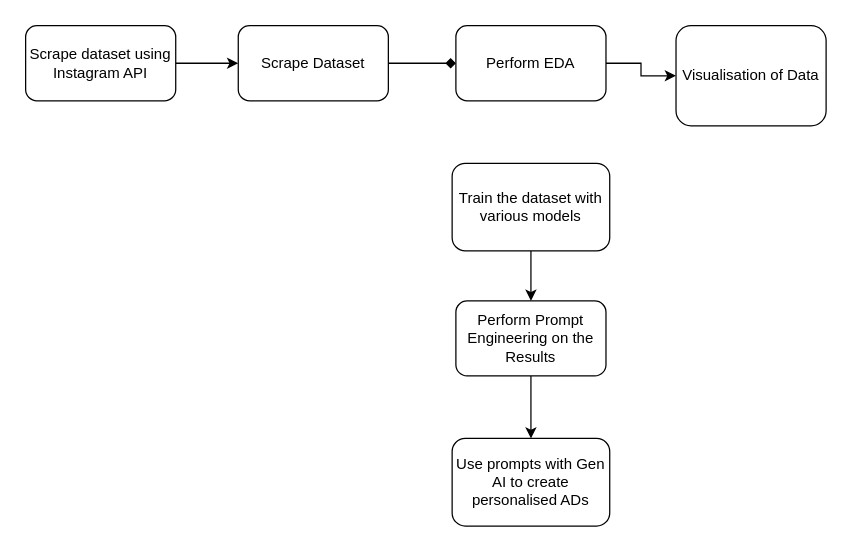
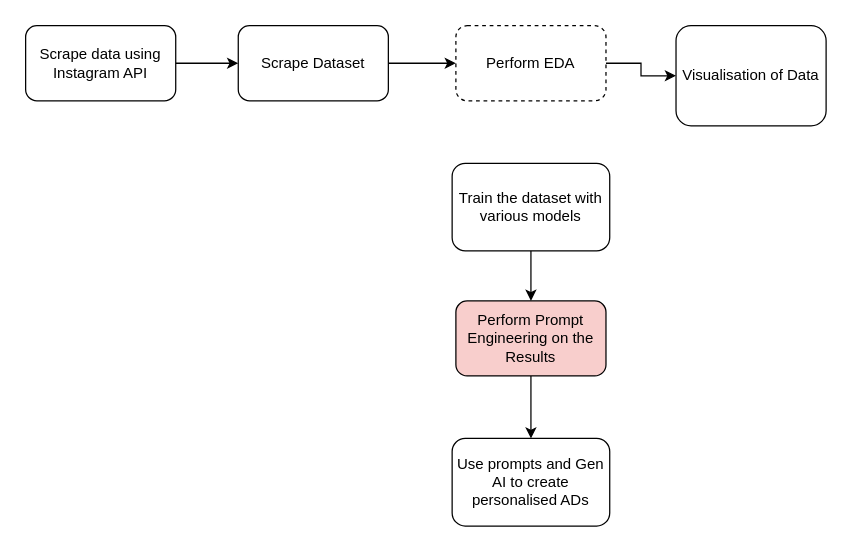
node "Scrape dataset using Instagram API": label "Scrape dataset using Instagram API" -> "Scrape data using Instagram API"
edge "Scrape Dataset" -> "Perform EDA": arrowhead diamond -> classic
node "Perform EDA": style solid -> dashed
node "Perform Prompt Engineering on the Results": fillcolor #ffffff -> #f8cecc
node "Use prompts with Gen AI to create personalised ADs": label "Use prompts with Gen AI to create personalised ADs" -> "Use prompts and Gen AI to create personalised ADs"
